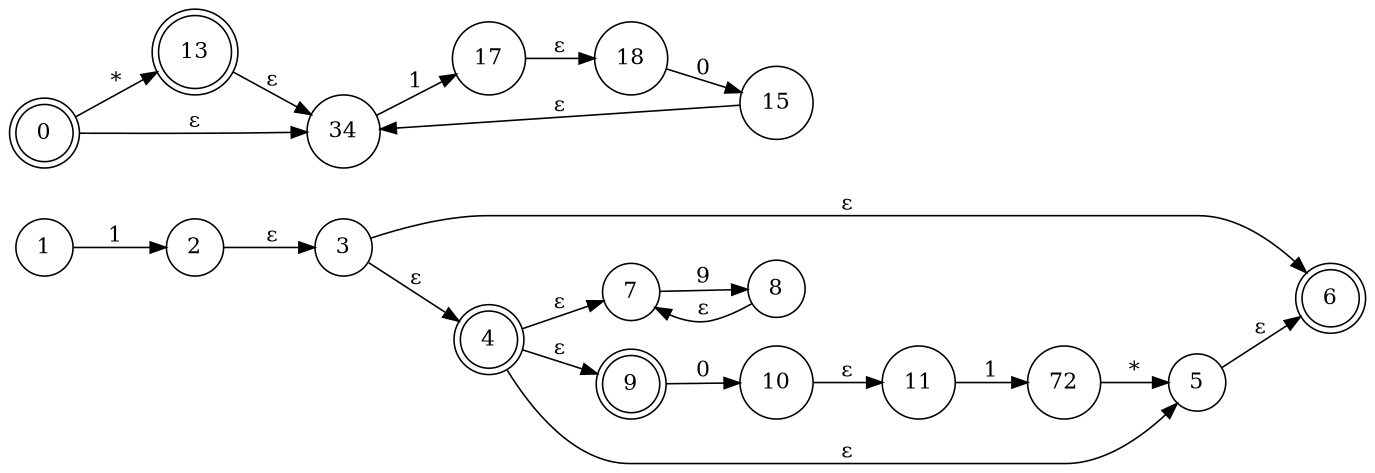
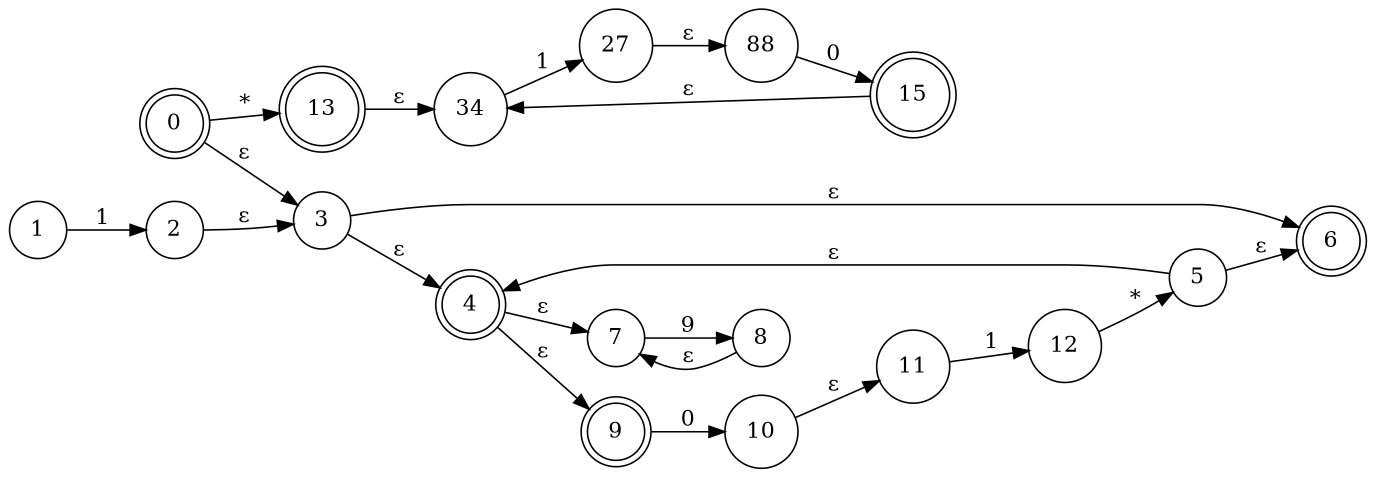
node "17": label "17" -> "27"
node "18": label "18" -> "88"
node "15": shape circle -> doublecircle
edge "0" -> "34": now "0" -> "3"
node "72": label "72" -> "12"
edge "4" -> "5": reversed
